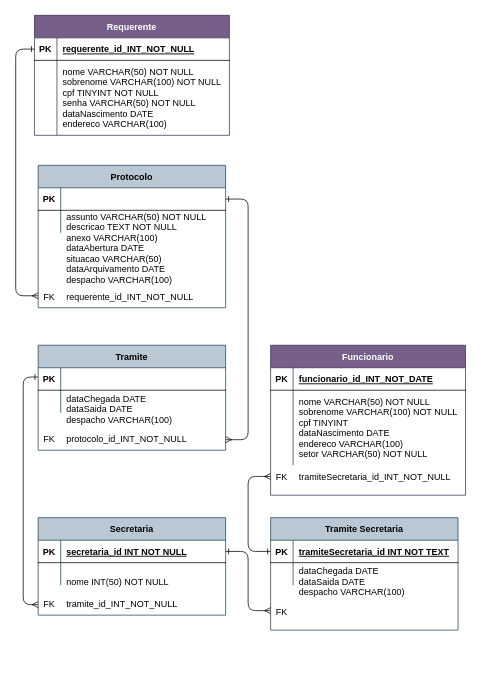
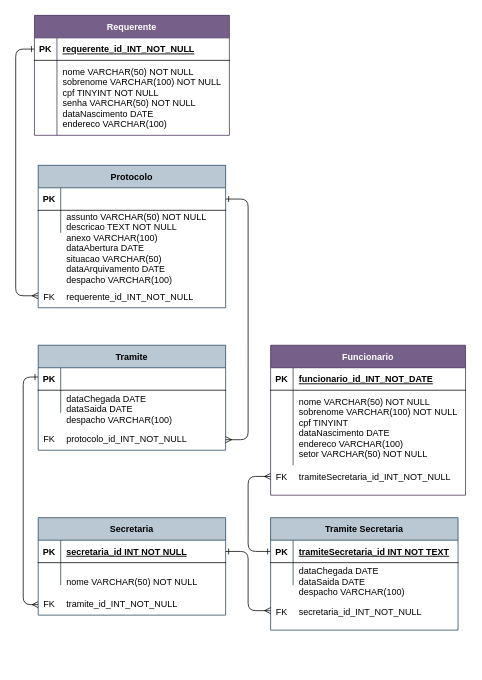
node "nome INT(50) NOT NULL": label "nome INT(50) NOT NULL" -> "nome VARCHAR(50) NOT NULL"
node "secretaria_id_INT_NOT_NULL": added
